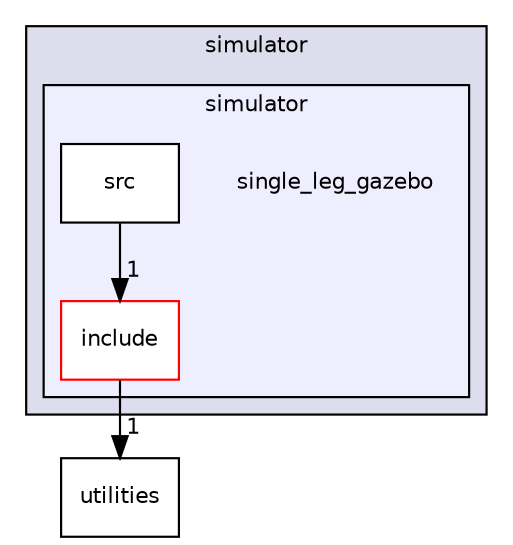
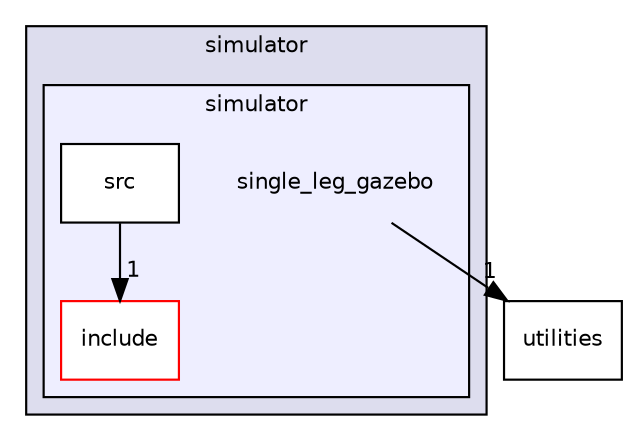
edge "include" -> "utilities": now "single_leg_gazebo" -> "utilities"
